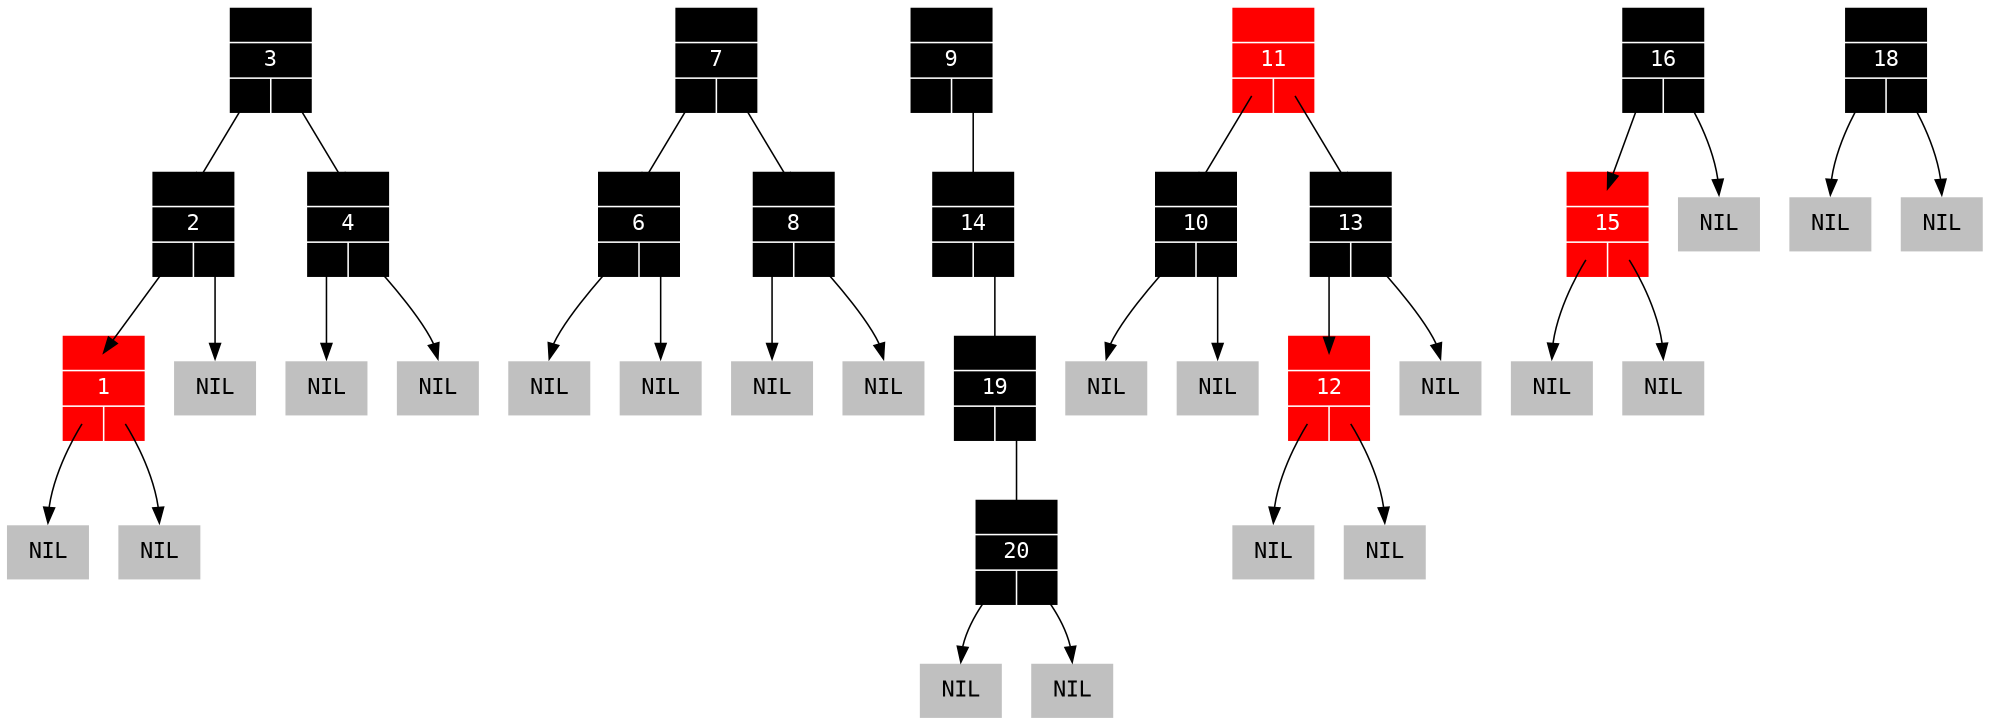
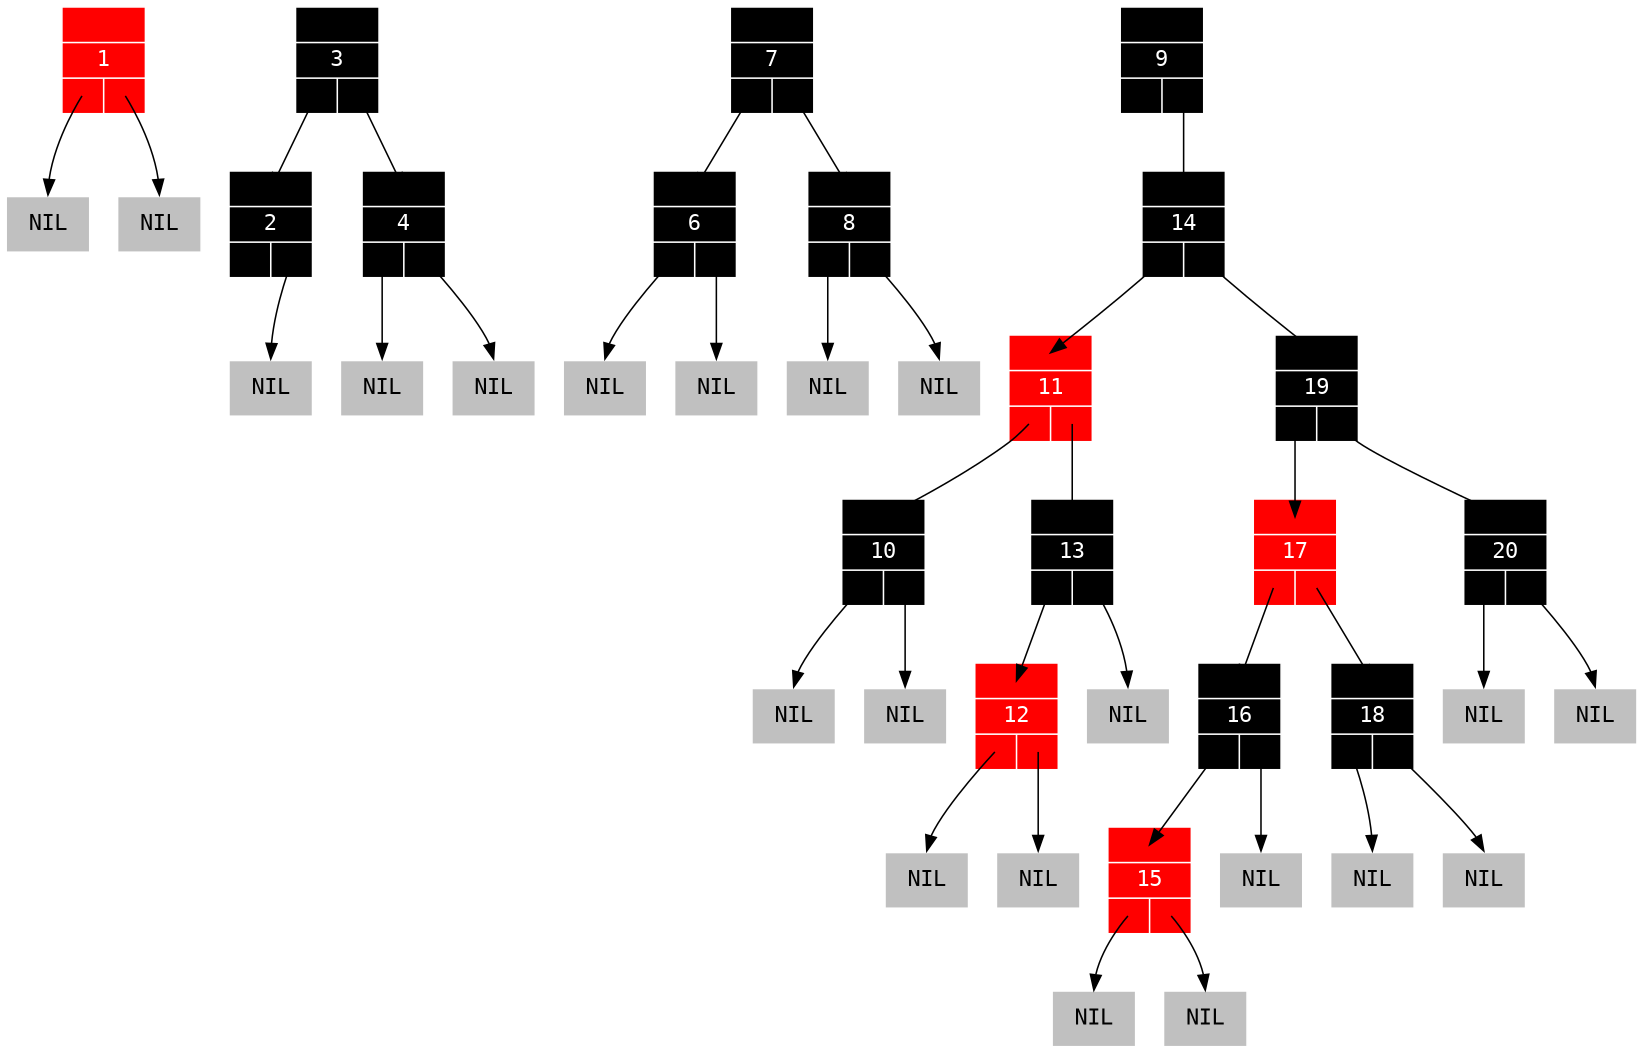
edge "2" -> "1": removed
edge "14" -> "11": added
node "17": added
